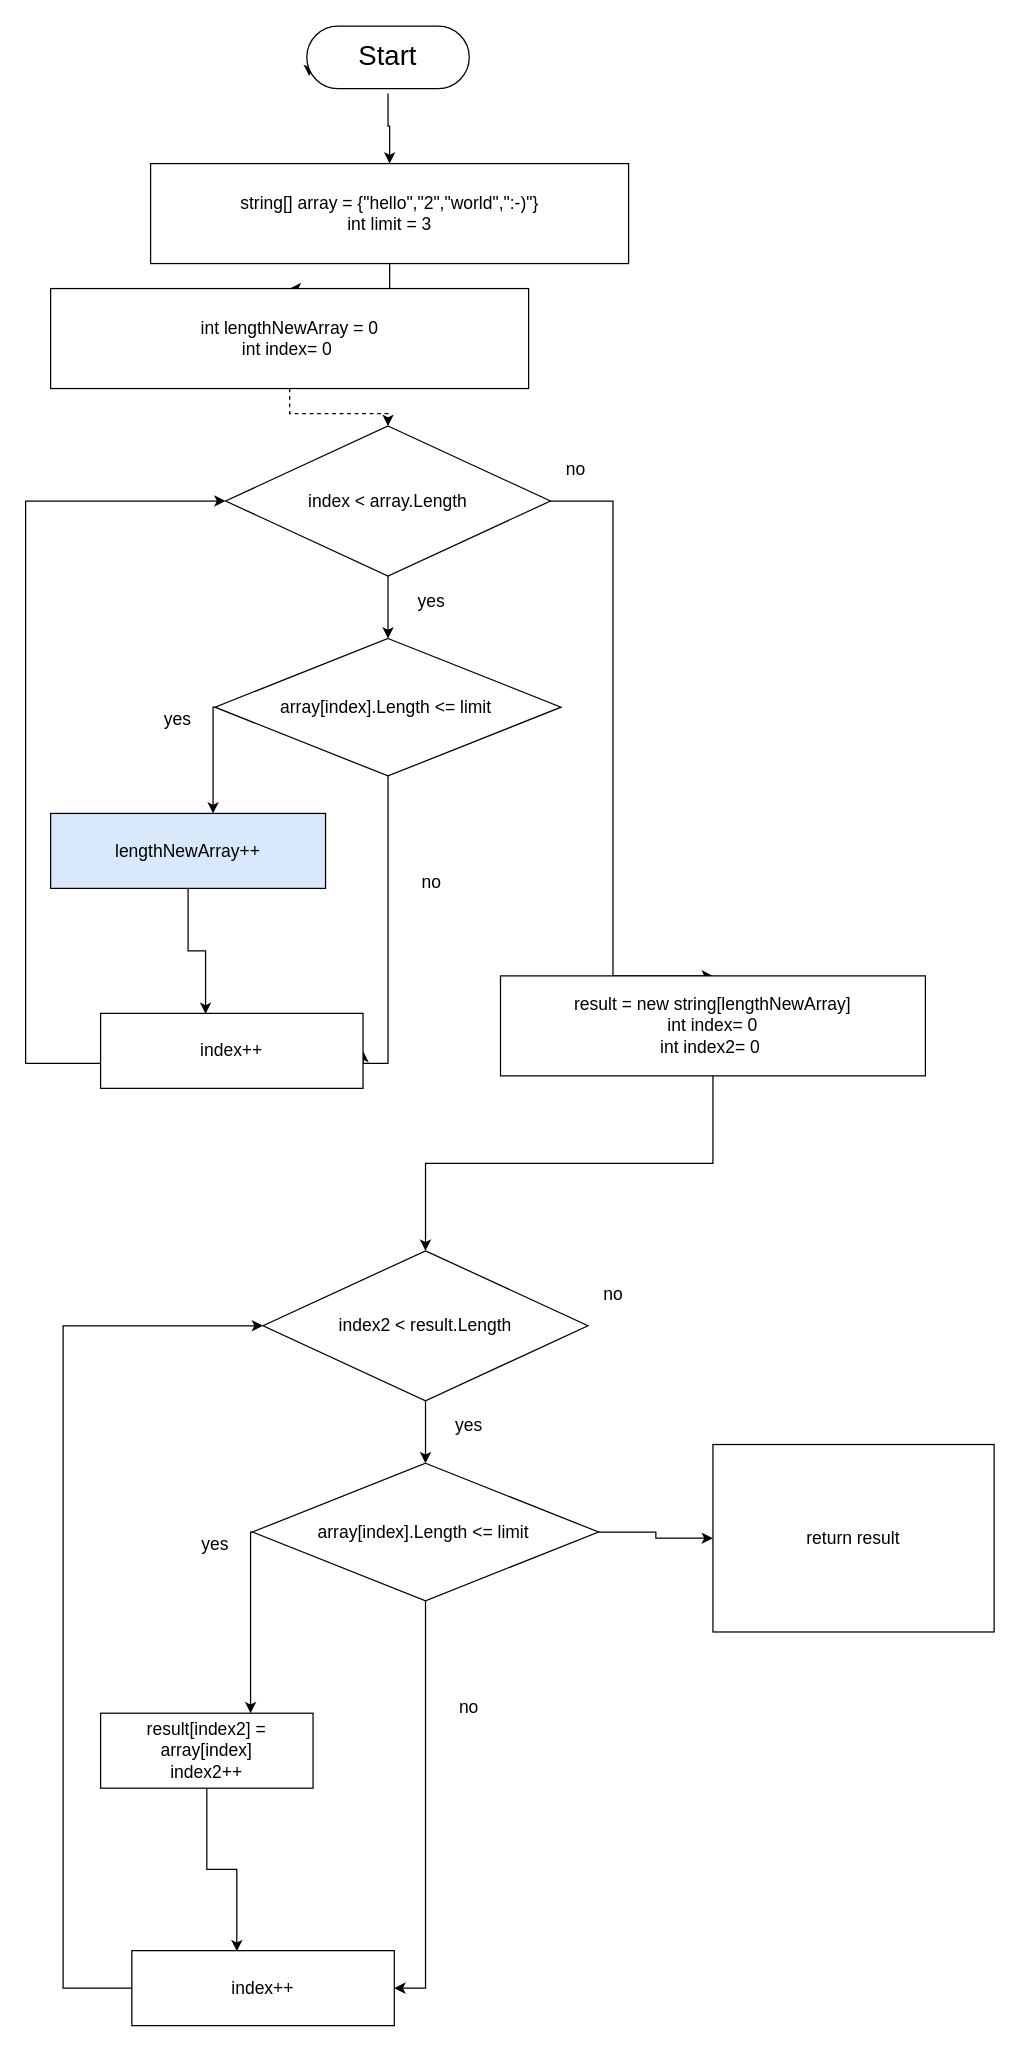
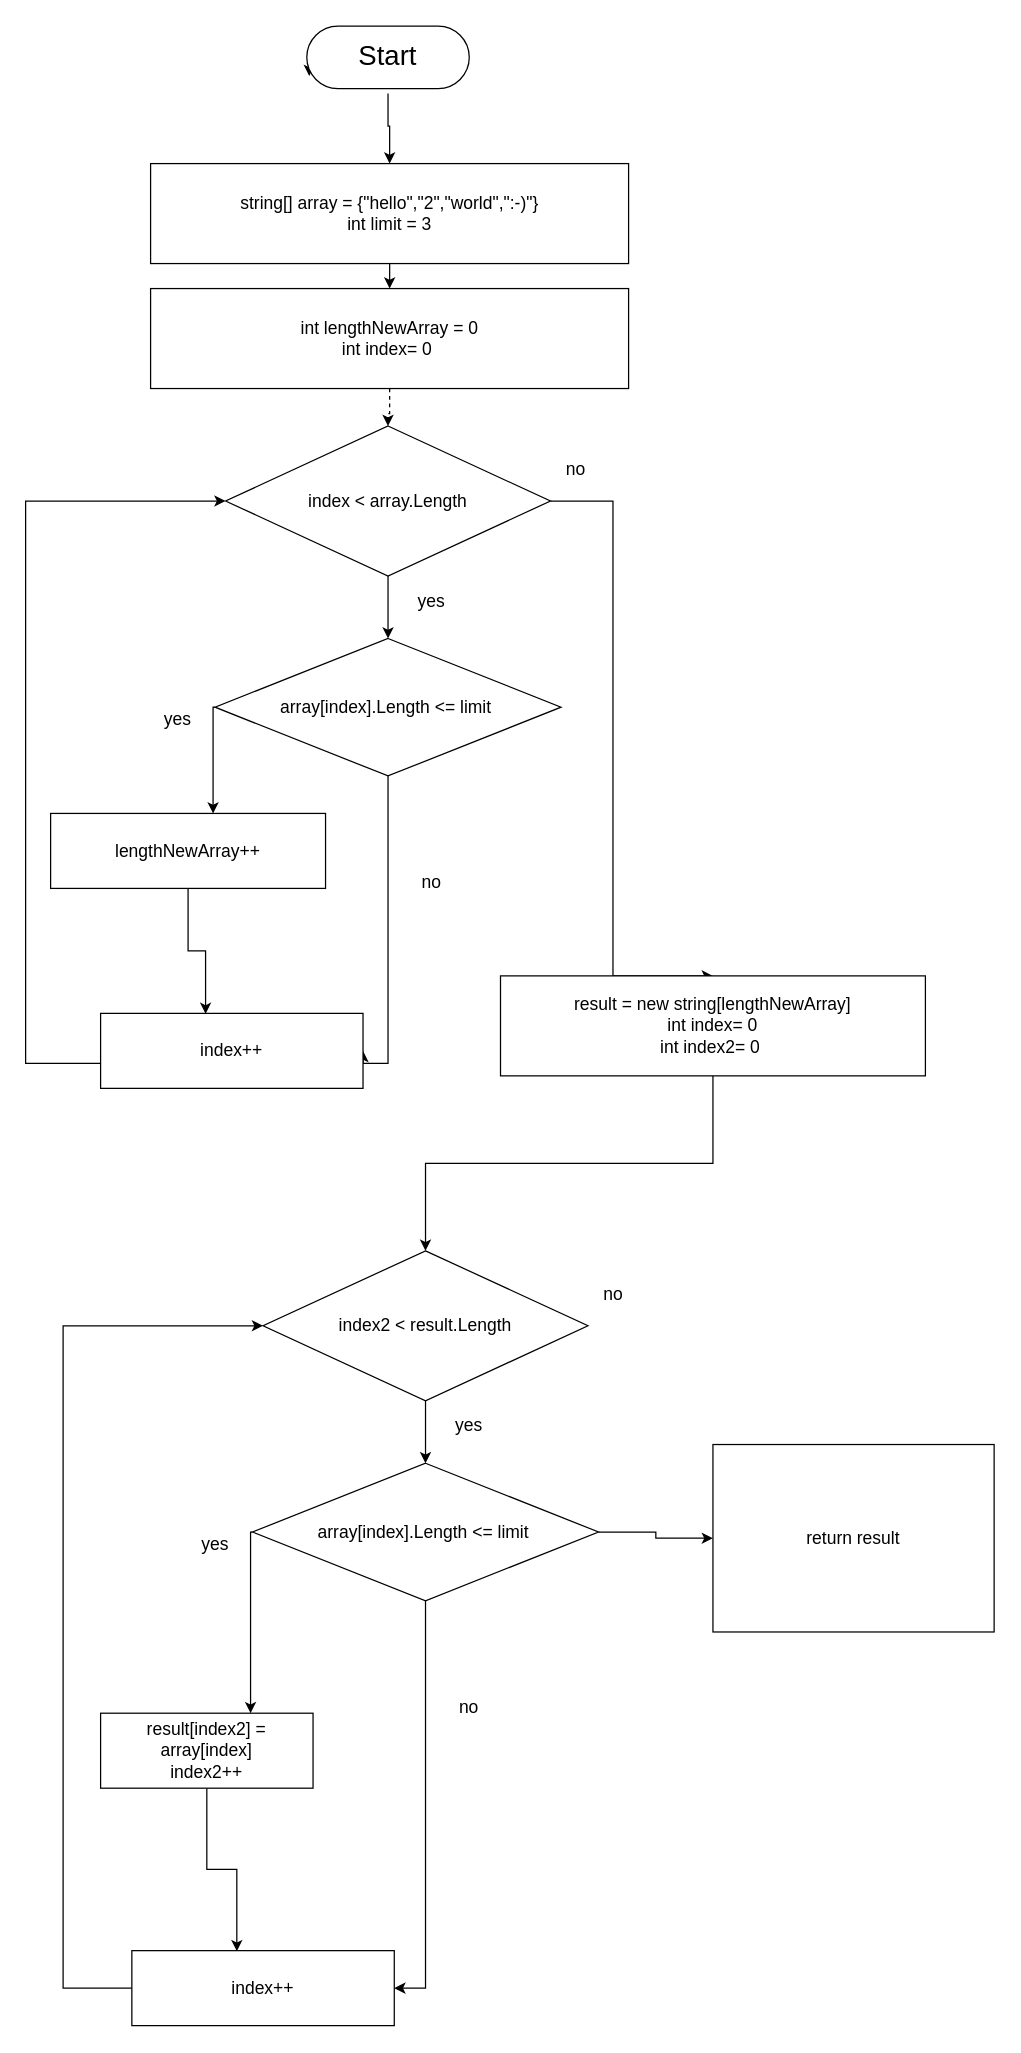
node "int lengthNewArray = 0 int index= 0": moved (290, 338) -> (390, 338)
node "lengthNewArray++": fillcolor #dae8fc -> #ffffff
